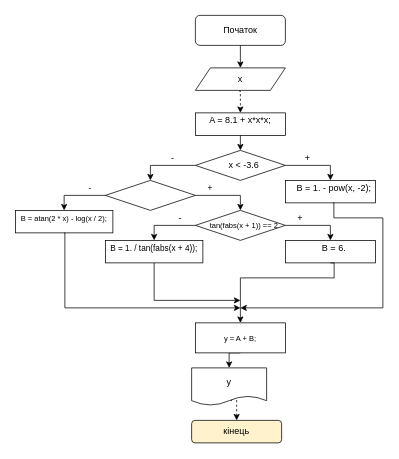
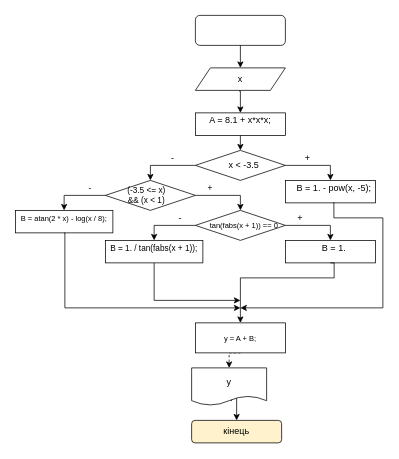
node "Початок": removed
edge "х" -> "A = 8.1 + x*x*x;": style dashed -> solid
node "x < -3.6": label "x < -3.6" -> "x < -3.5"
node "B = 1. - pow(x, -2);": label "B = 1. - pow(x, -2);" -> "B = 1. - pow(x, -5);"
node "(-3.5 <= x) && (x < 1)": added
node "B = atan(2 * x) - log(x / 2);": label "B = atan(2 * x) - log(x / 2);" -> "B = atan(2 * x) - log(x / 8);"
node "tan(fabs(x + 1)) == 2": label "tan(fabs(x + 1)) == 2" -> "tan(fabs(x + 1)) == 0"
node "B = 1. / tan(fabs(x + 4));": label "B = 1. / tan(fabs(x + 4));" -> "B = 1. / tan(fabs(x + 1));"
node "B = 6.": label "B = 6." -> "B = 1."
edge "y = A + B;" -> "y": style solid -> dashed
edge "y" -> "кінець": style dashed -> solid
